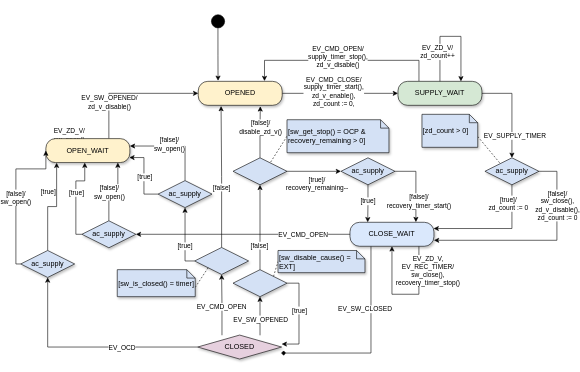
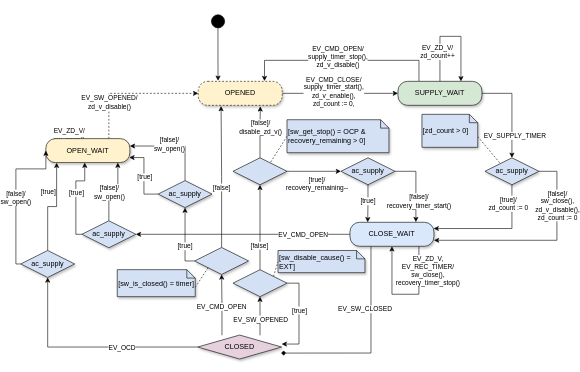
edge "OPEN_WAIT" -> "OPENED": style solid -> dashed
node "OPENED": style solid -> dashed
